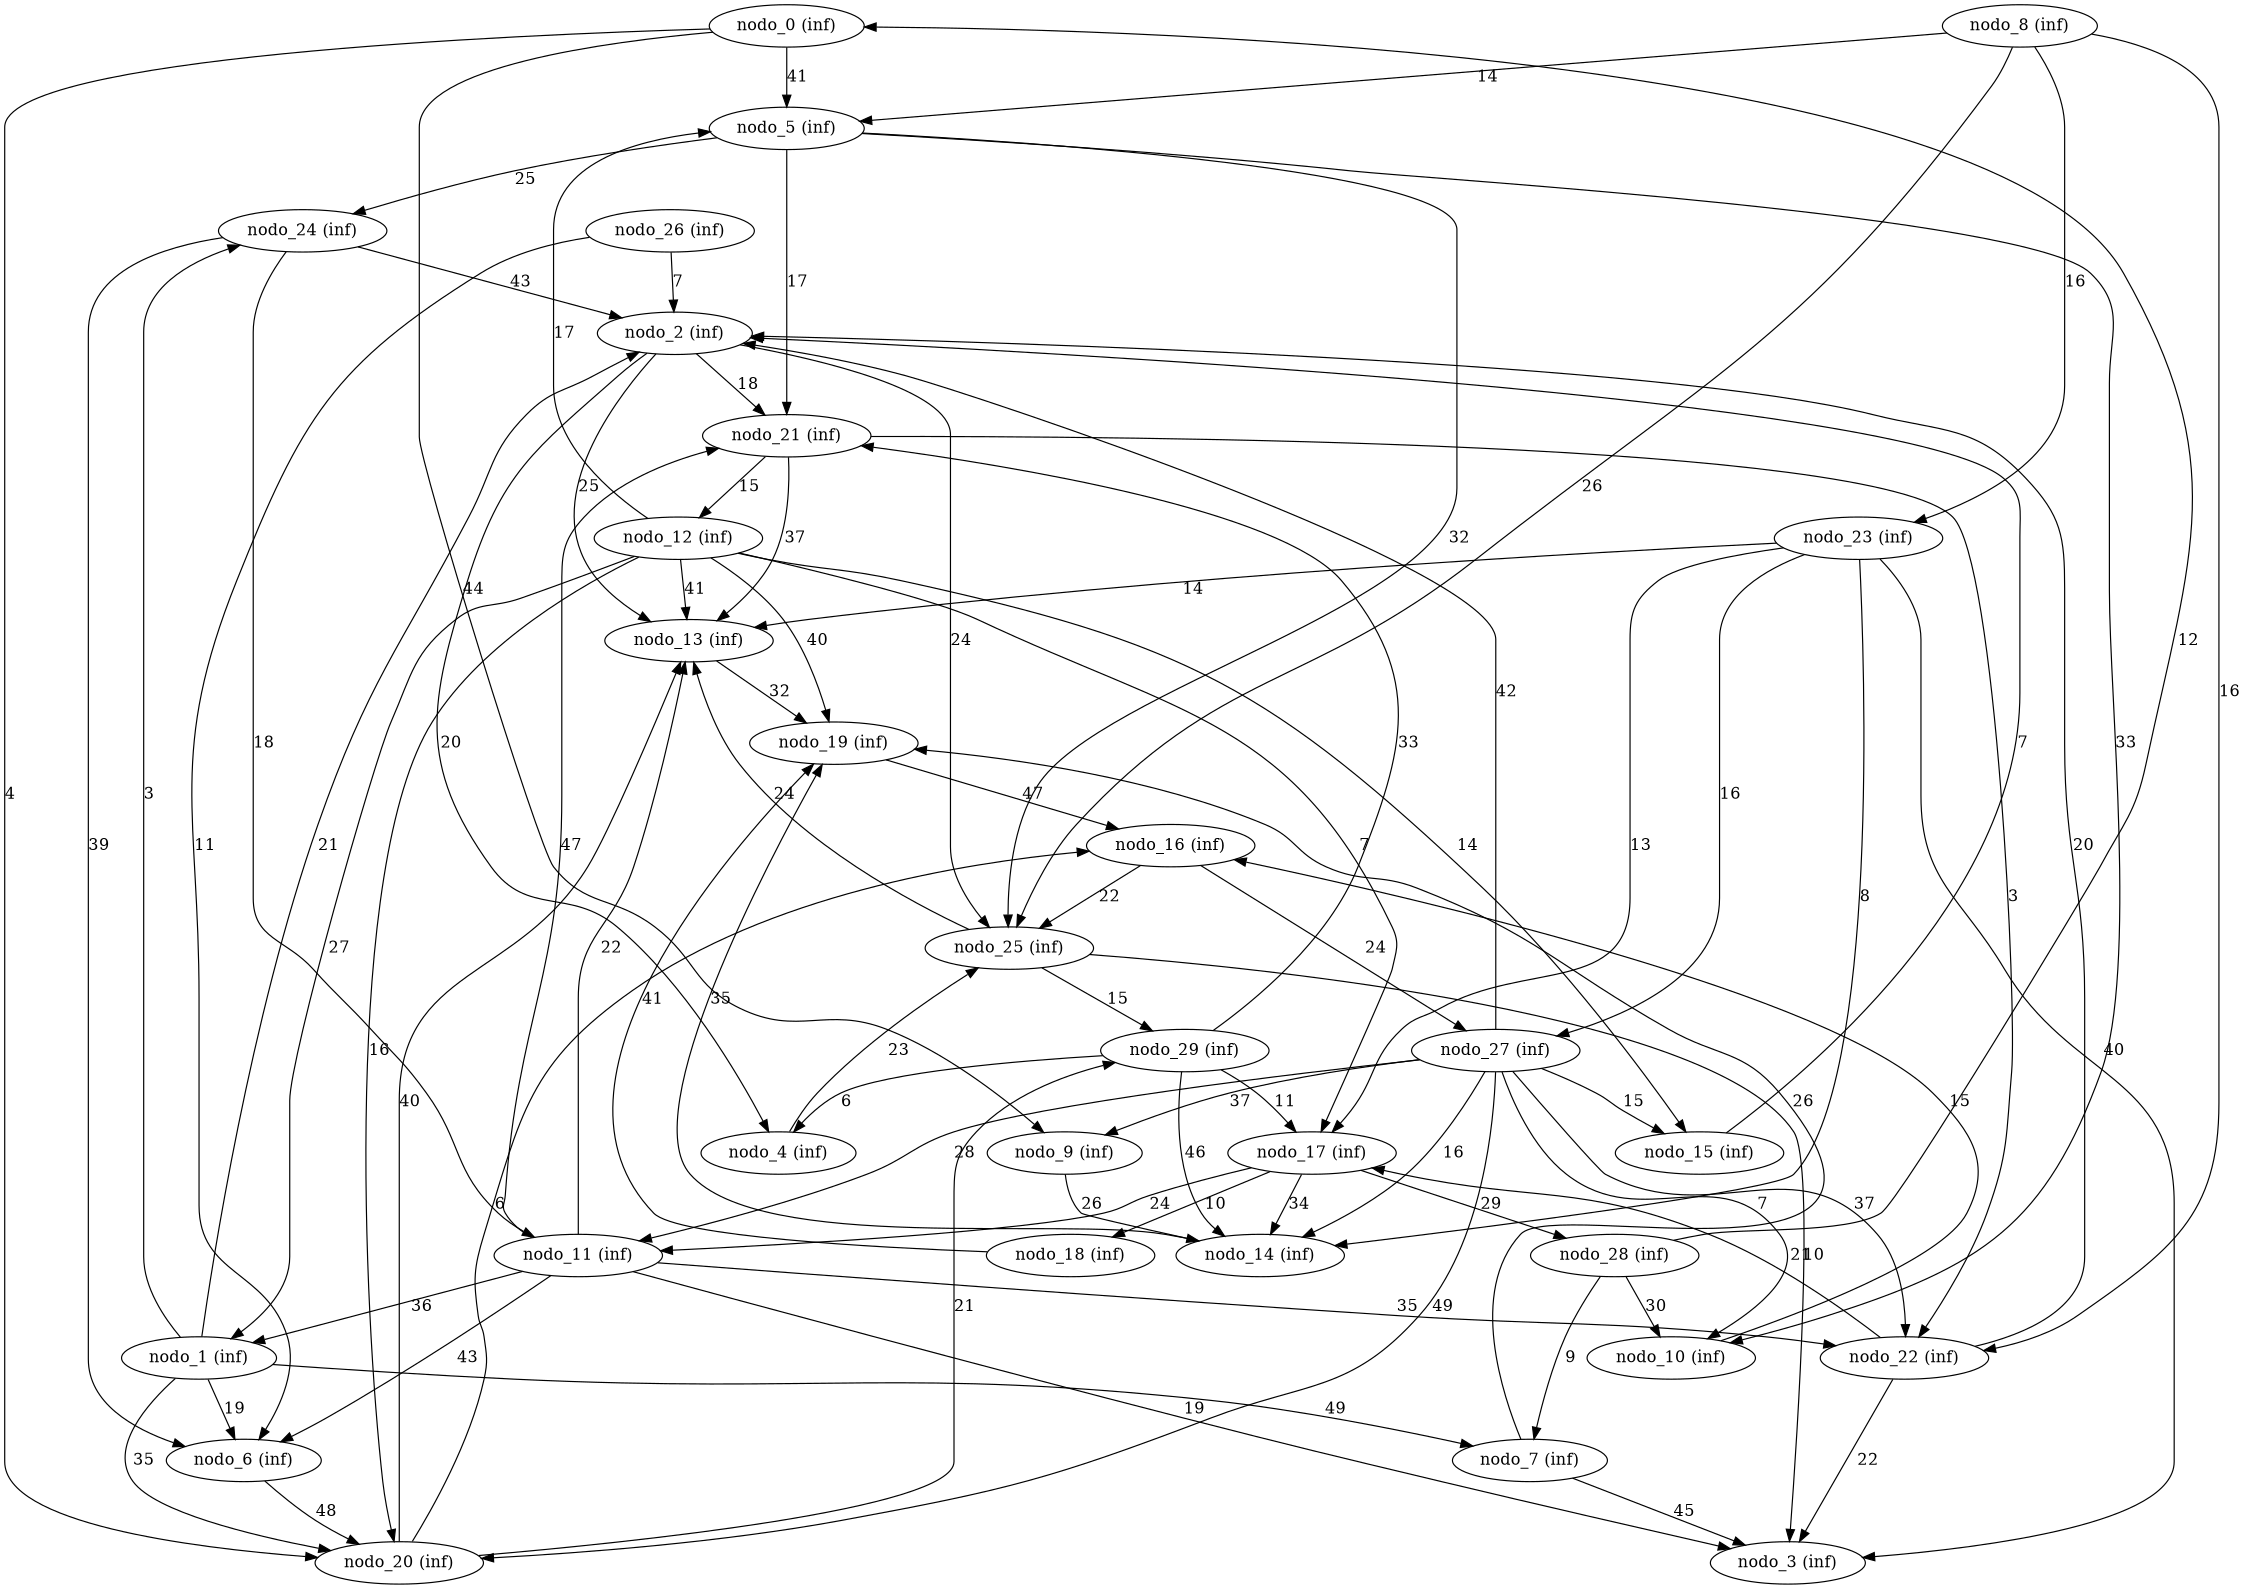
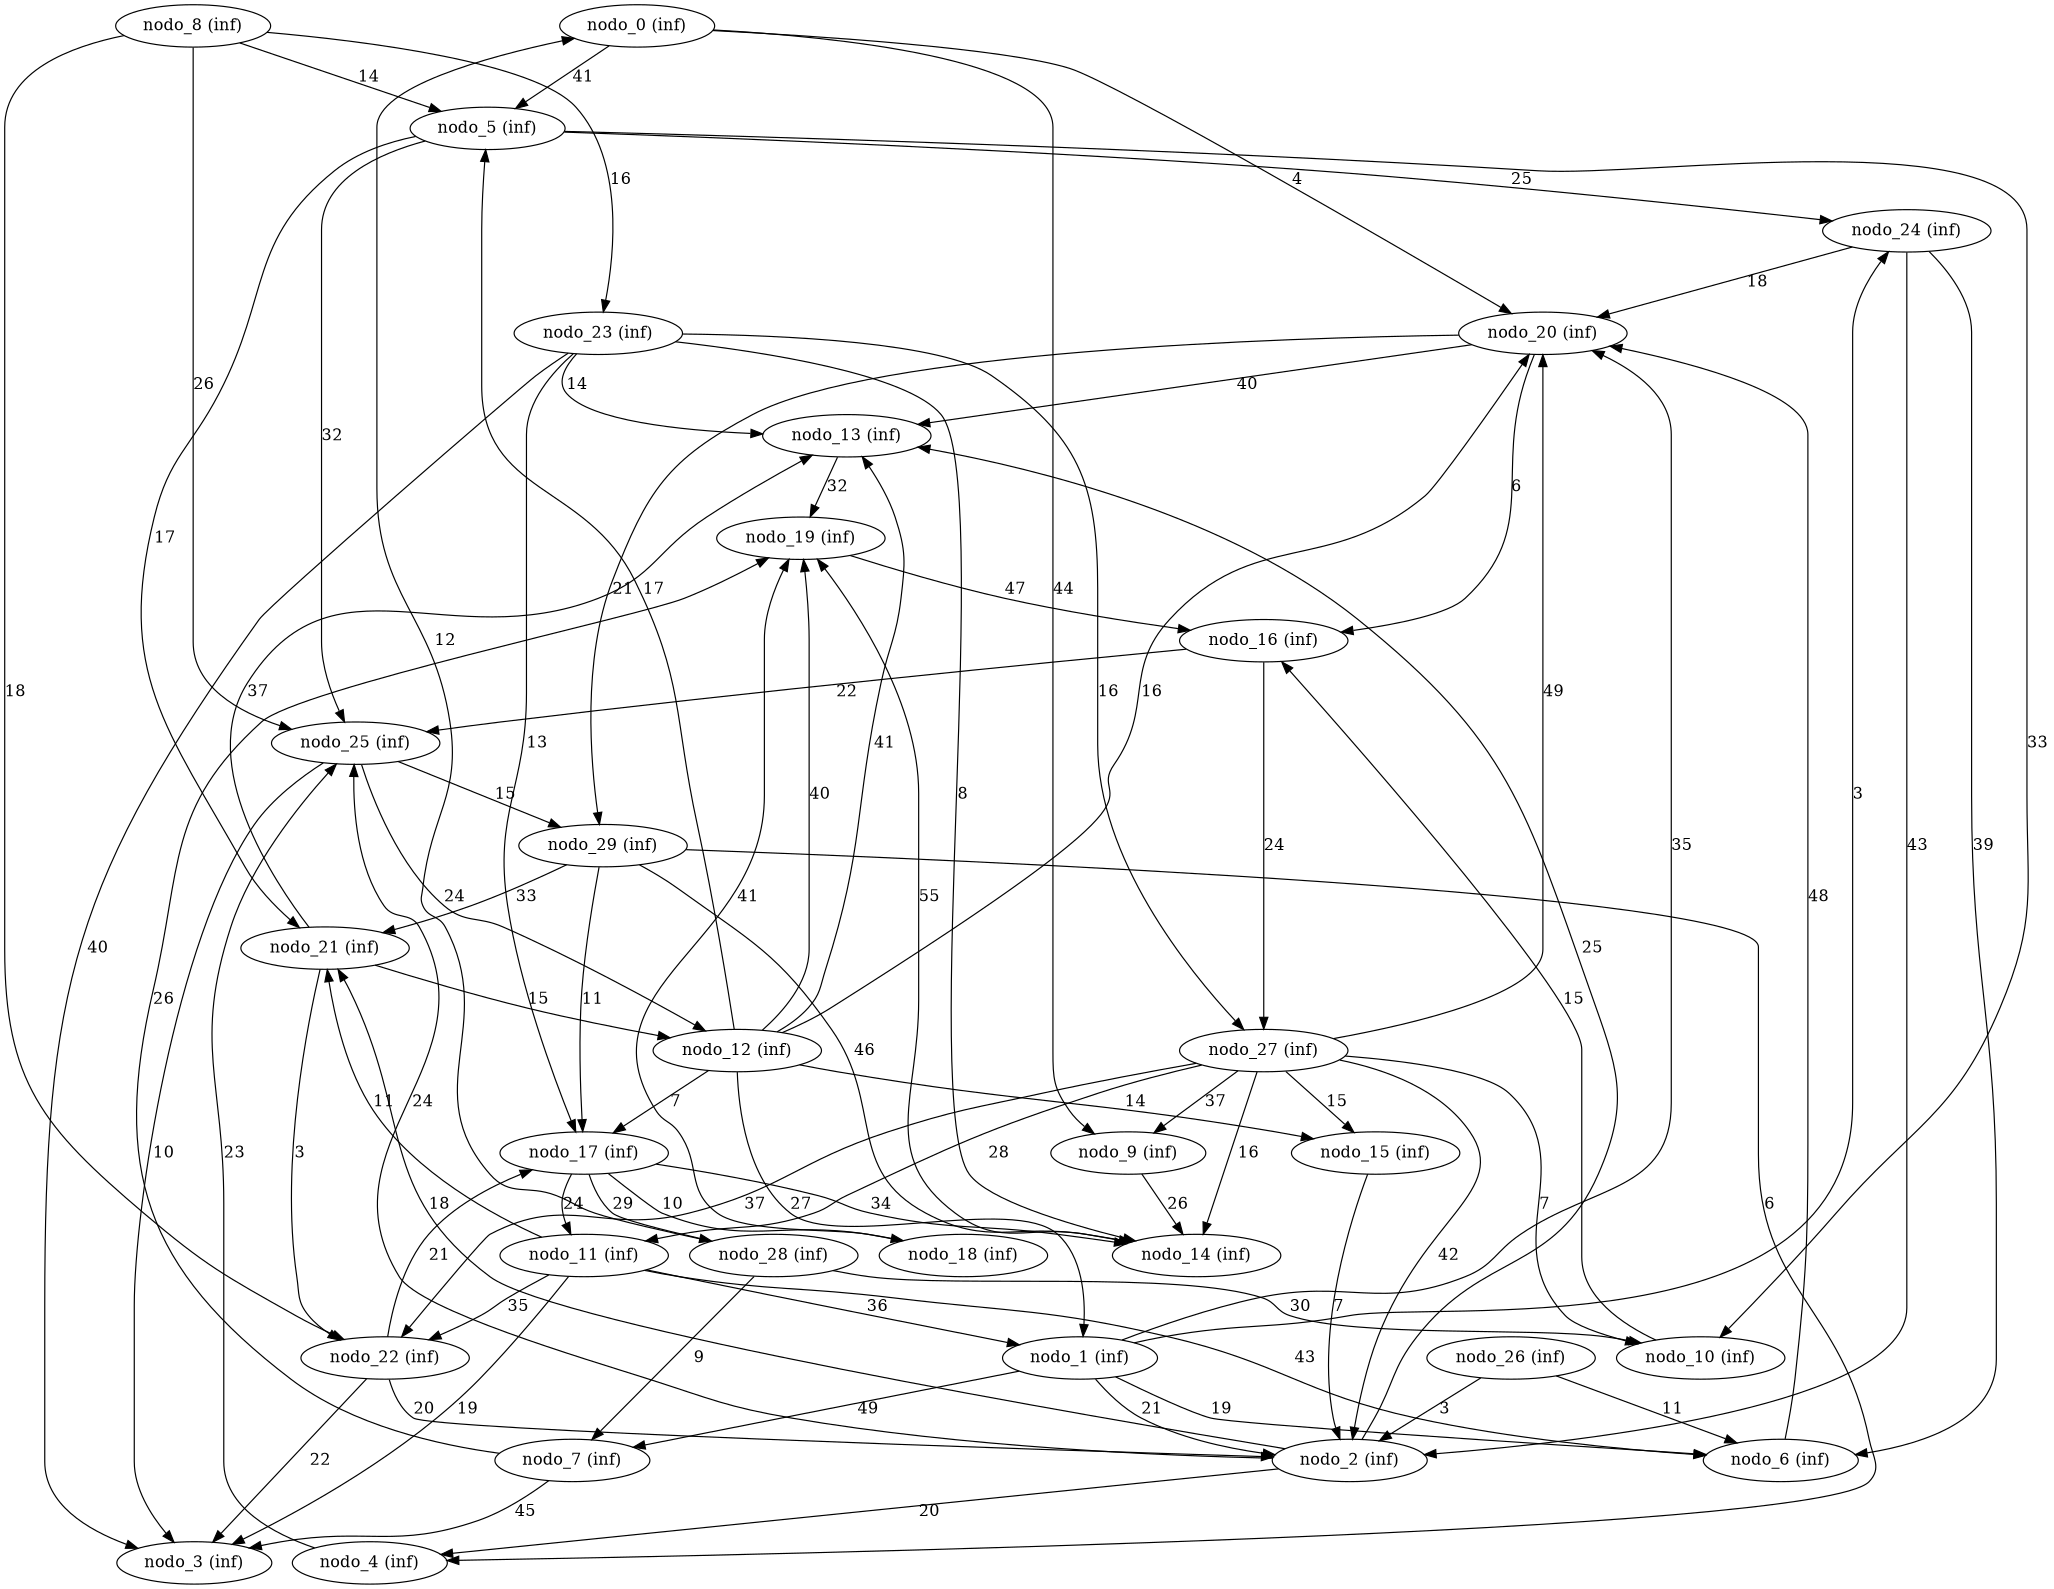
edge "nodo_26 (inf)" -> "nodo_2 (inf)": label "7" -> "3"
edge "nodo_8 (inf)" -> "nodo_22 (inf)": label "16" -> "18"
edge "nodo_24 (inf)" -> "nodo_11 (inf)": now "nodo_24 (inf)" -> "nodo_20 (inf)"
edge "nodo_25 (inf)" -> "nodo_13 (inf)": now "nodo_25 (inf)" -> "nodo_12 (inf)"
edge "nodo_11 (inf)" -> "nodo_21 (inf)": label "47" -> "11"
edge "nodo_11 (inf)" -> "nodo_13 (inf)": removed, label "22"
edge "nodo_14 (inf)" -> "nodo_19 (inf)": label "35" -> "55"
